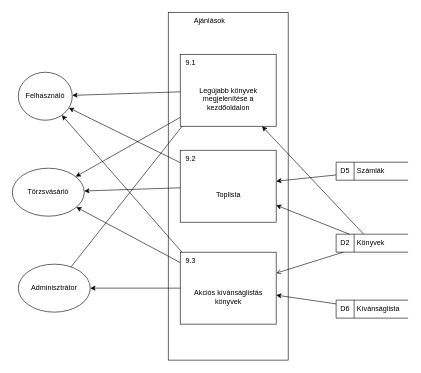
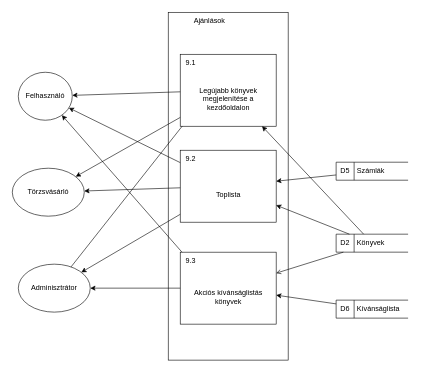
edge "Akciós kívánságlistás könyvek" -> "Törzsvásárló": removed
edge "Toplista" -> "Adminisztrátor": added
